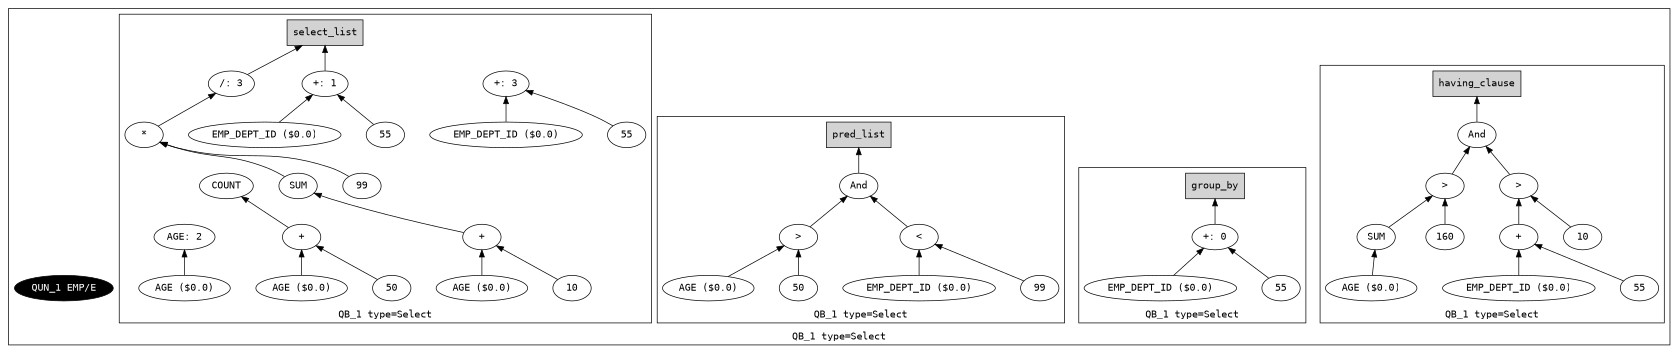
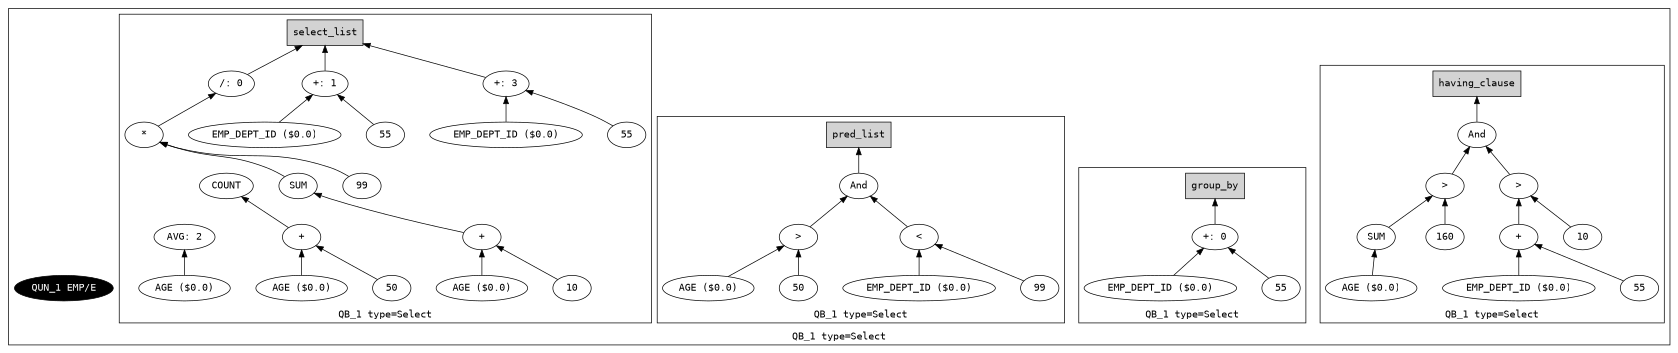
edge "+: 3" -> "select_list": added
node "/: 3": label "/: 3" -> "/: 0"
node "AGE: 2": label "AGE: 2" -> "AVG: 2"
